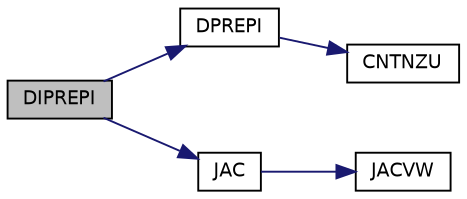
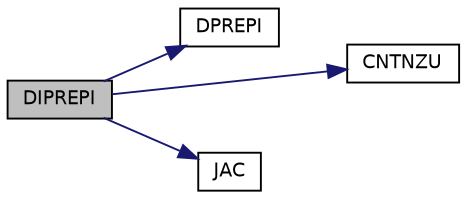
edge "DPREPI" -> "CNTNZU": now "DIPREPI" -> "CNTNZU"
node "JACVW": removed
